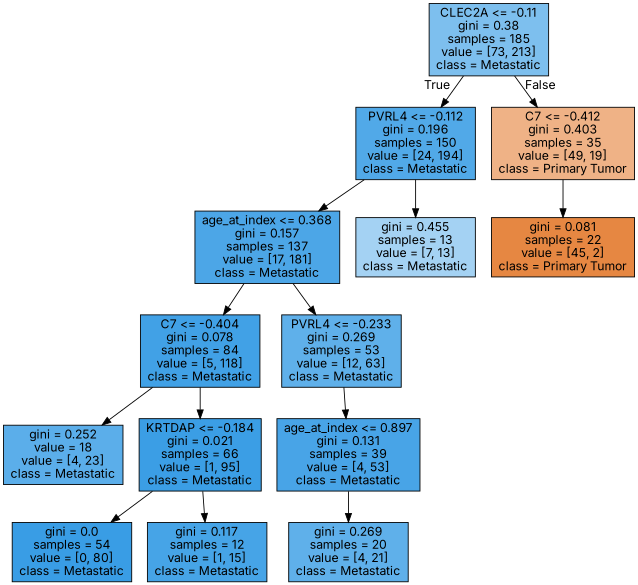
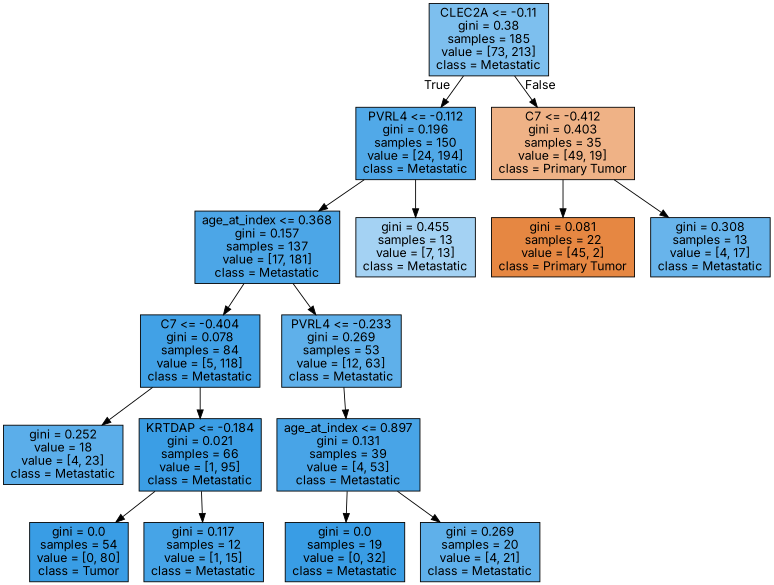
node "gini = 0.308 samples = 13 value = [4, 17] class = Metastatic": added
node "gini = 0.0 samples = 54 value = [0, 80] class = Metastatic": label "gini = 0.0 samples = 54 value = [0, 80] class = Metastatic" -> "gini = 0.0 samples = 54 value = [0, 80] class = Tumor"
node "gini = 0.0 samples = 19 value = [0, 32] class = Metastatic": added
